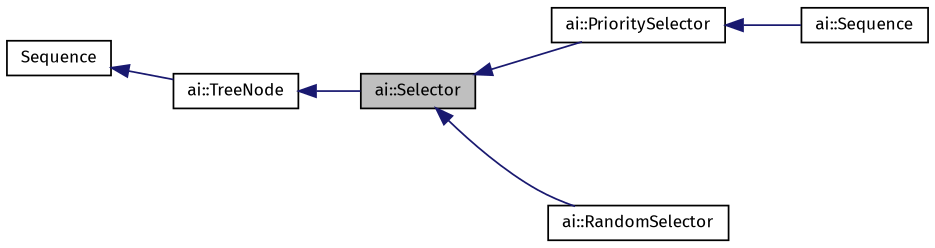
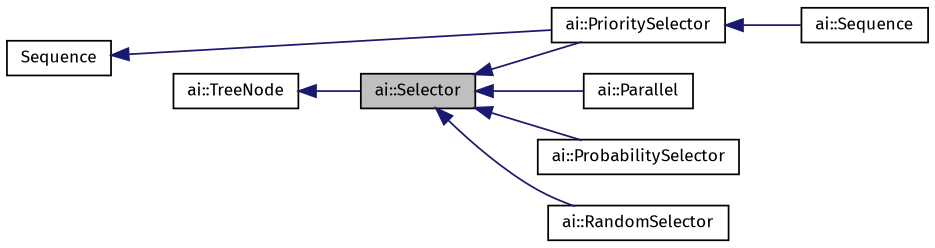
edge "ai::TreeNode" -> "Sequence": now "ai::PrioritySelector" -> "Sequence"
node "ai::Parallel": added
node "ai::ProbabilitySelector": added
